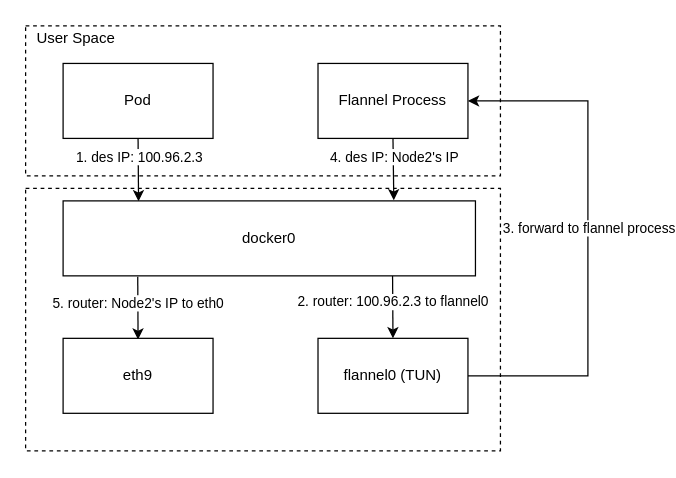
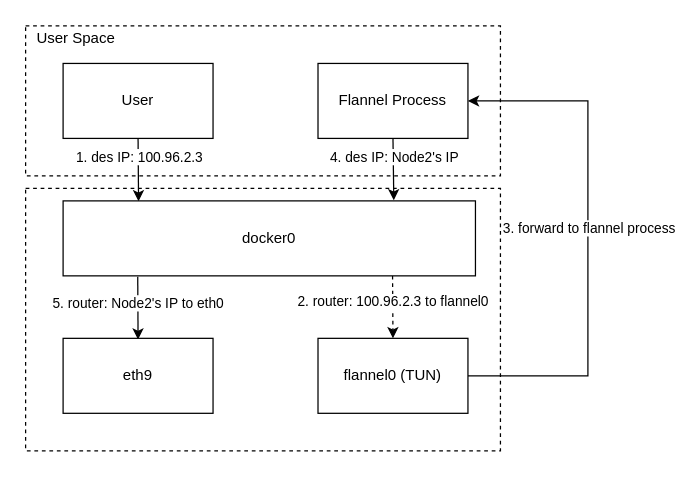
node "Pod": label "Pod" -> "User"
edge "docker0" -> "flannel0 (TUN)": style solid -> dashed
